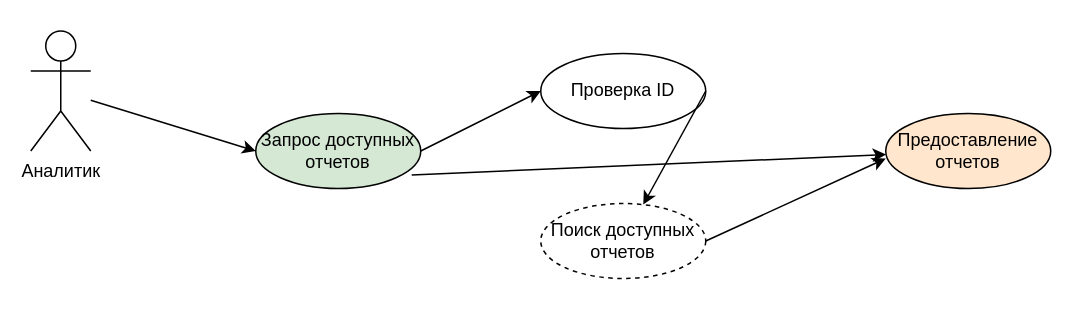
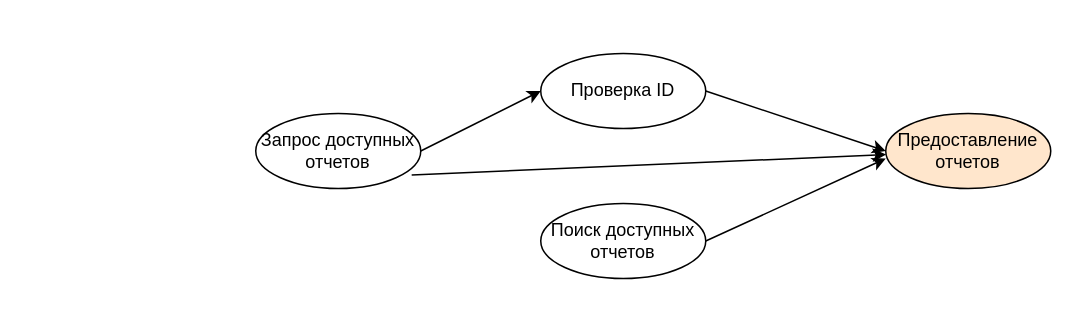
node "Аналитик": removed
edge "Аналитик" -> "Запрос доступных отчетов": removed
edge "Проверка ID" -> "Поиск доступных отчетов": now "Проверка ID" -> "Предоставление отчетов"
node "Запрос доступных отчетов": fillcolor #d5e8d4 -> #ffffff
node "Поиск доступных отчетов": style dashed -> solid
